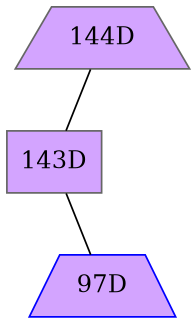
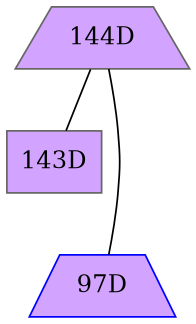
edge "143D" -- "97D": now "144D" -- "97D"
